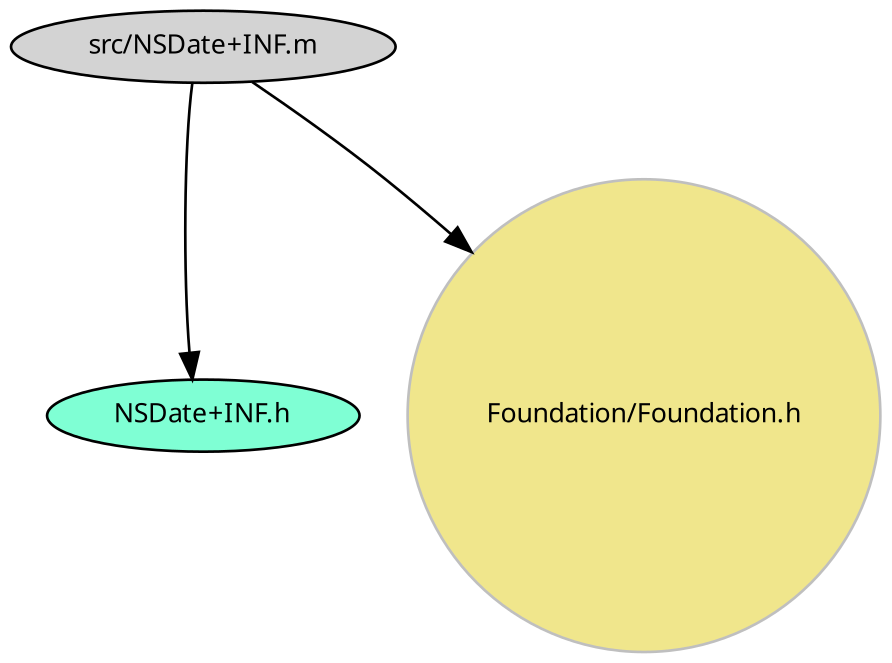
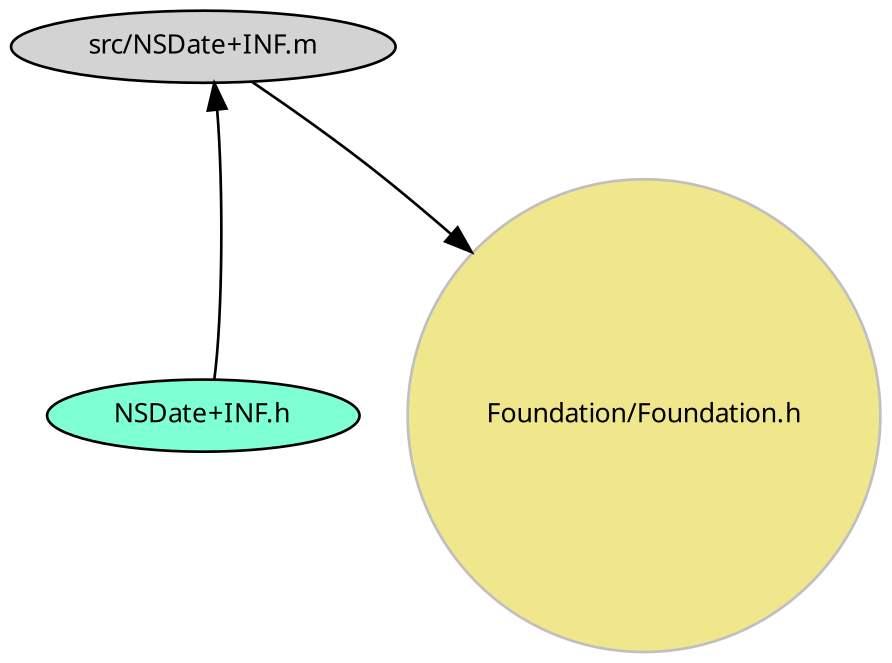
edge "src/NSDate+INF.m" -> "NSDate+INF.h": reversed
